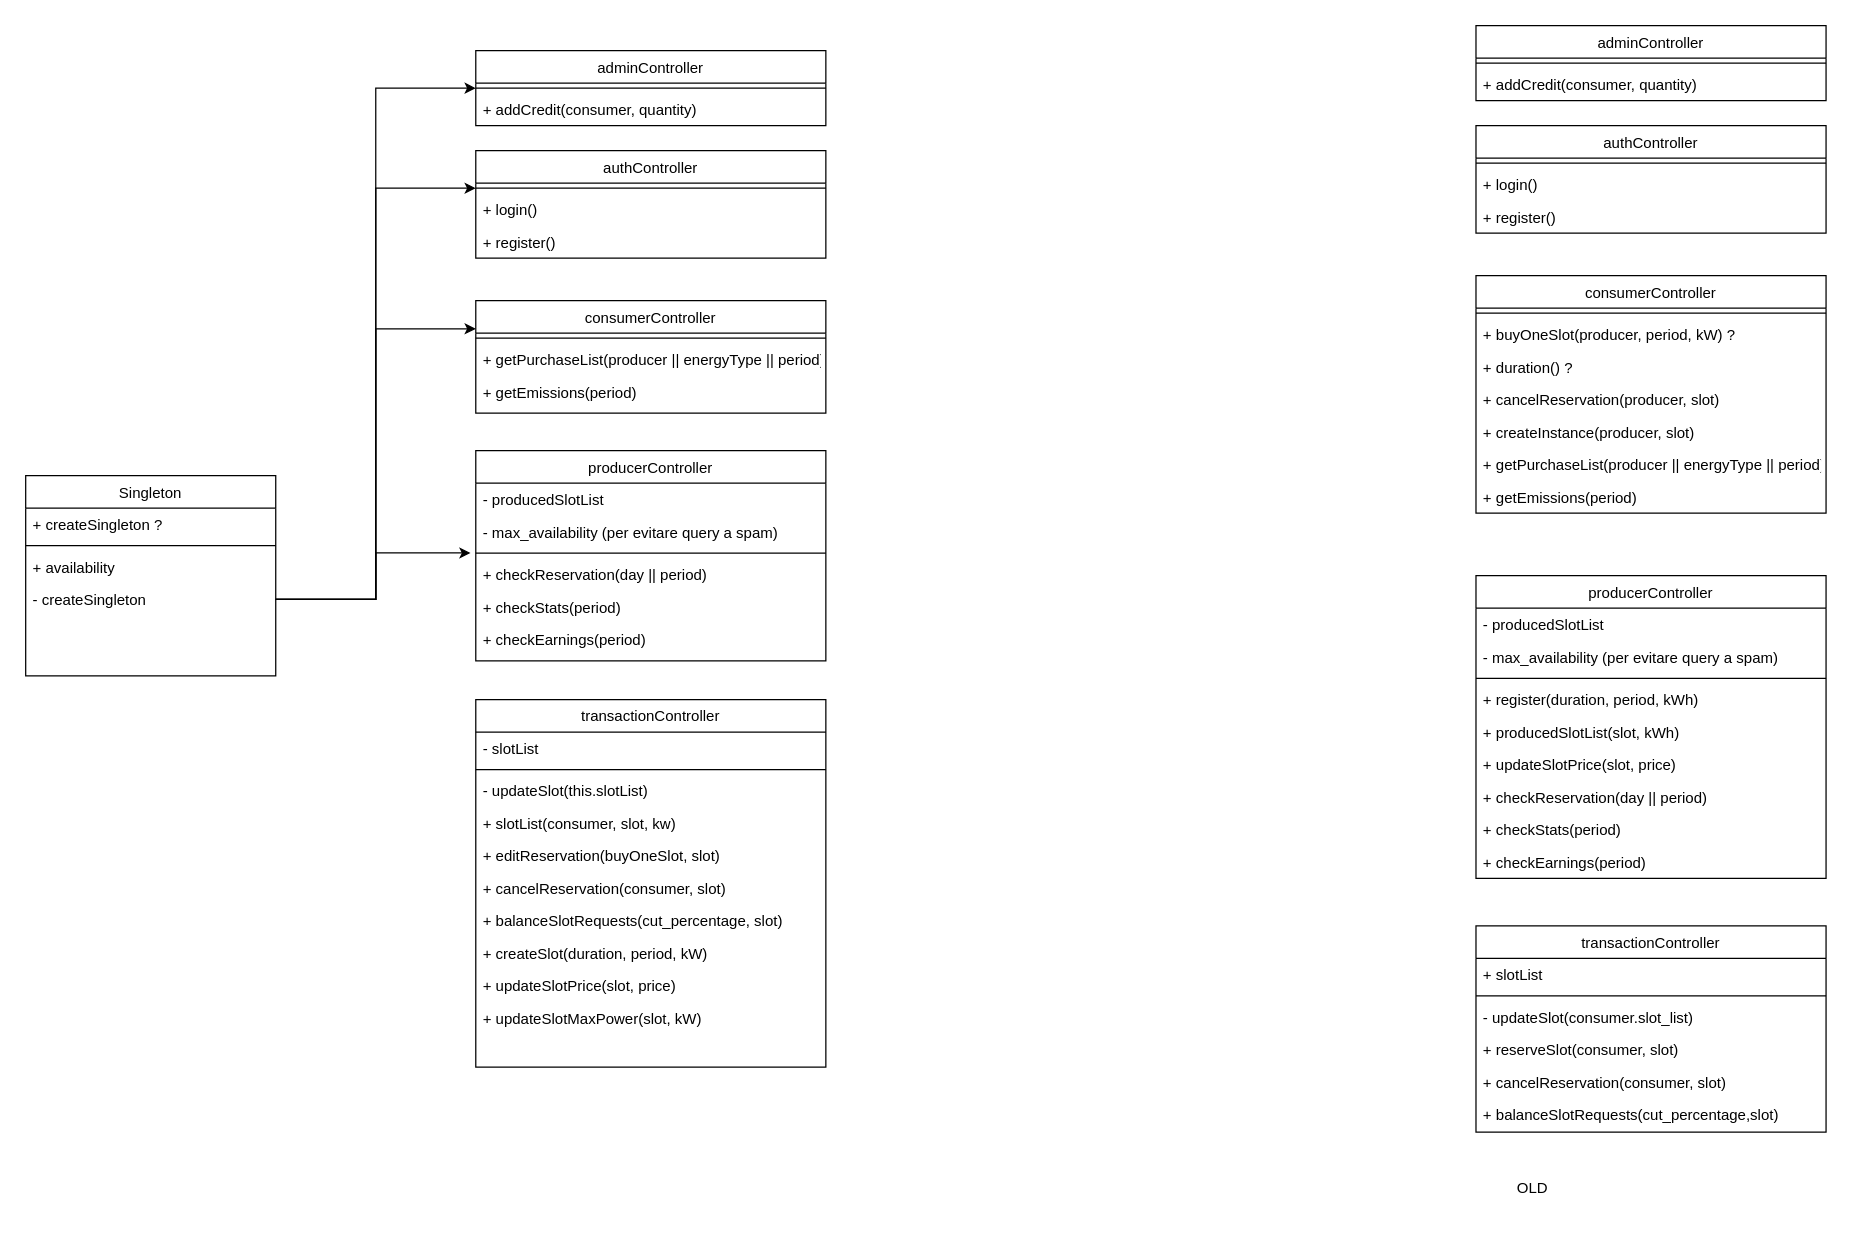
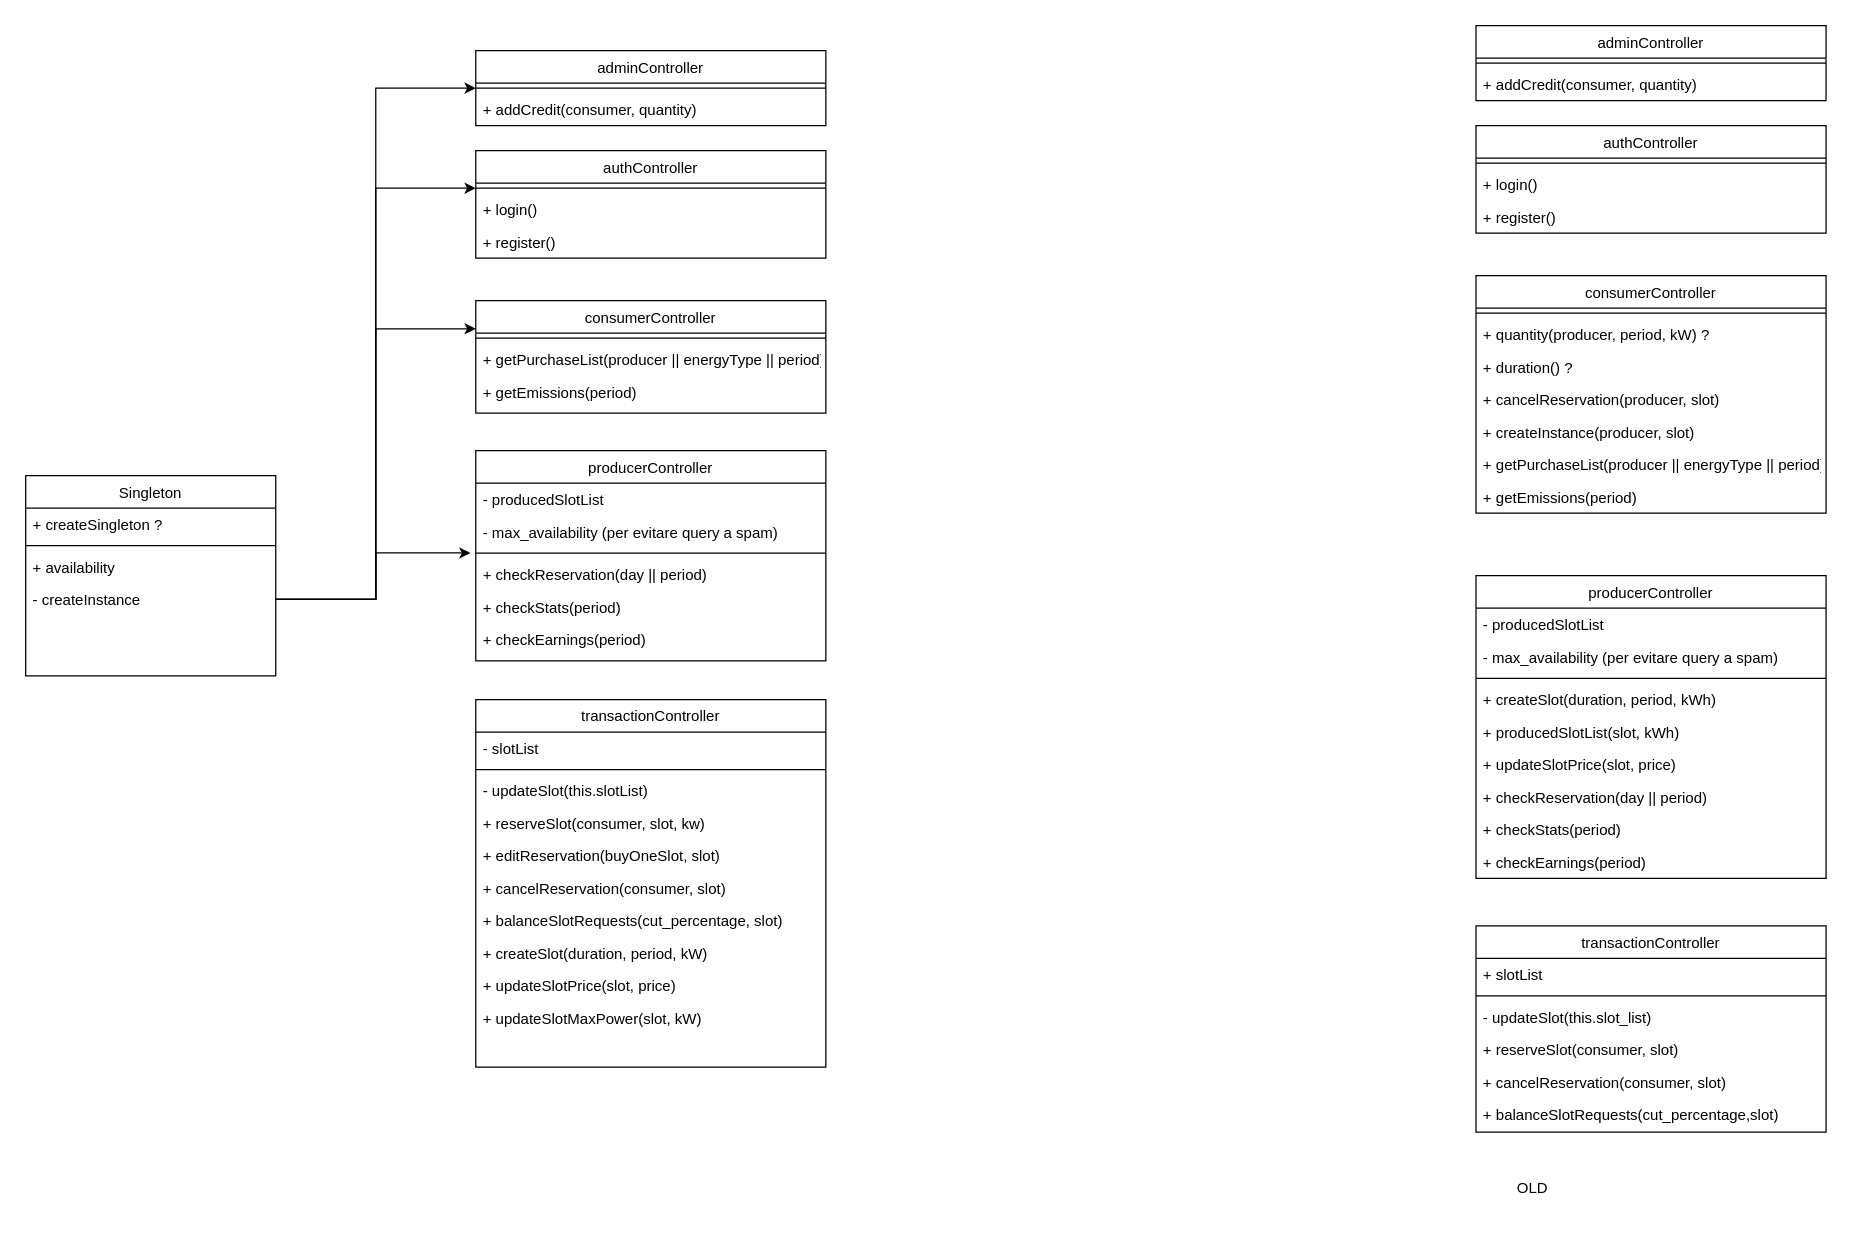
node "+ buyOneSlot(producer, period, kW) ?": label "+ buyOneSlot(producer, period, kW) ?" -> "+ quantity(producer, period, kW) ?"
node "- createSingleton": label "- createSingleton" -> "- createInstance"
node "+ register(duration, period, kWh)": label "+ register(duration, period, kWh)" -> "+ createSlot(duration, period, kWh)"
node "+ slotList(consumer, slot, kw)": label "+ slotList(consumer, slot, kw)" -> "+ reserveSlot(consumer, slot, kw)"
node "- updateSlot(consumer.slot_list)": label "- updateSlot(consumer.slot_list)" -> "- updateSlot(this.slot_list)"
